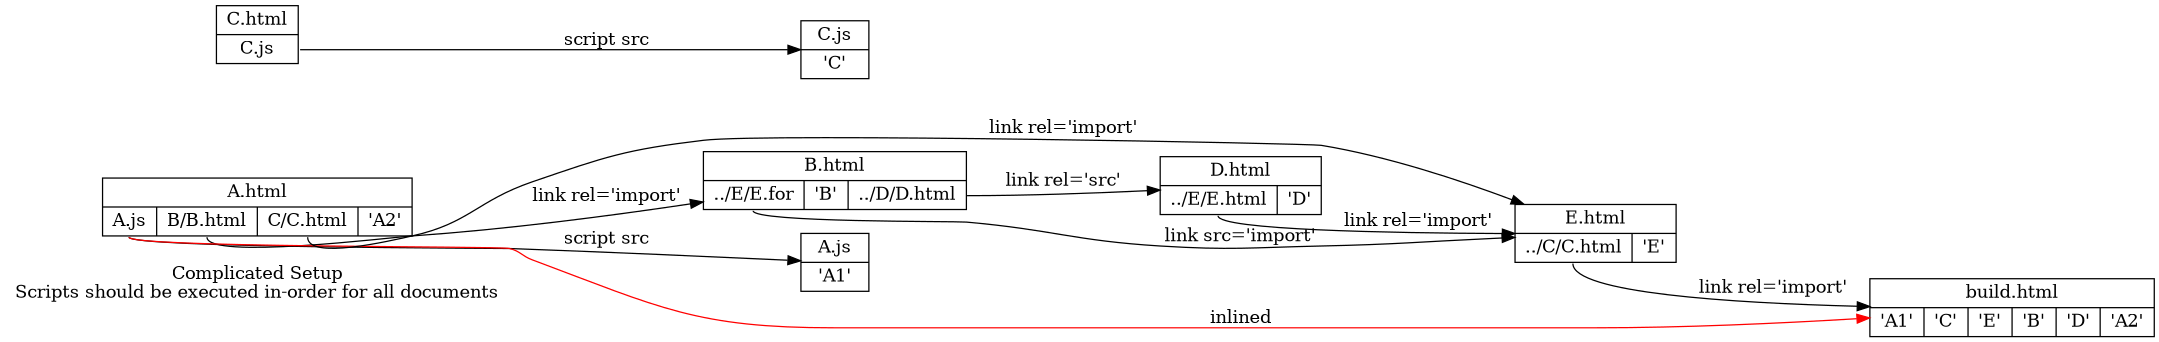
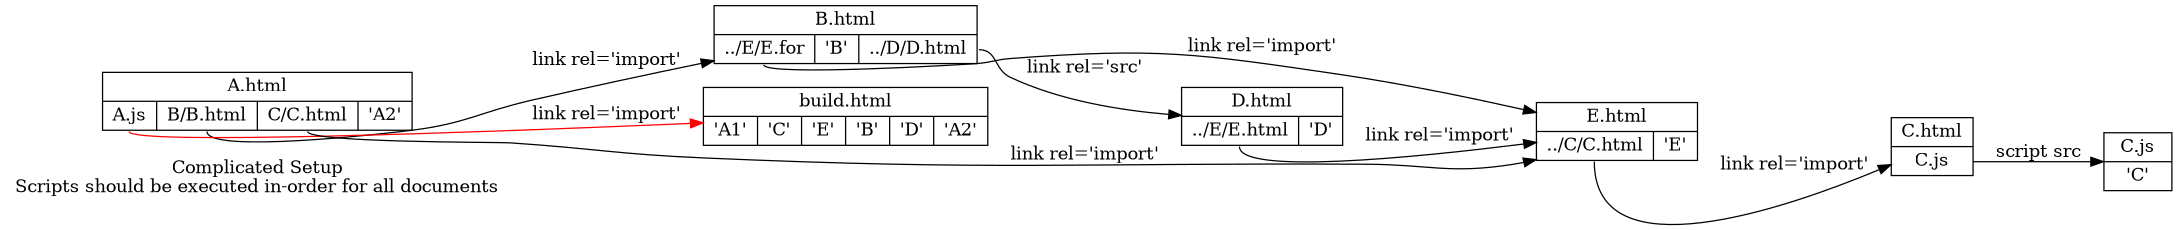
edge "B.html" -> "E.html": label "link src='import'" -> "link rel='import'"
node "A.js": removed
edge "E.html" -> "build.html": now "E.html" -> "C.html"
edge "A.html" -> "build.html": label "inlined" -> "link rel='import'"
